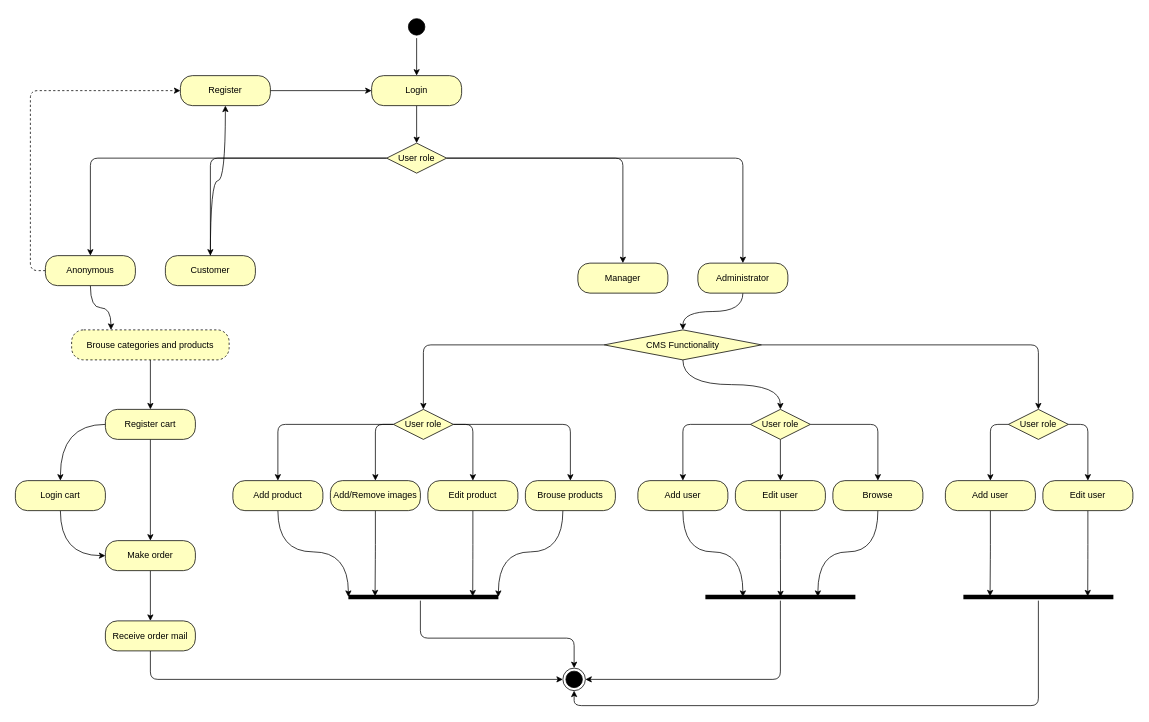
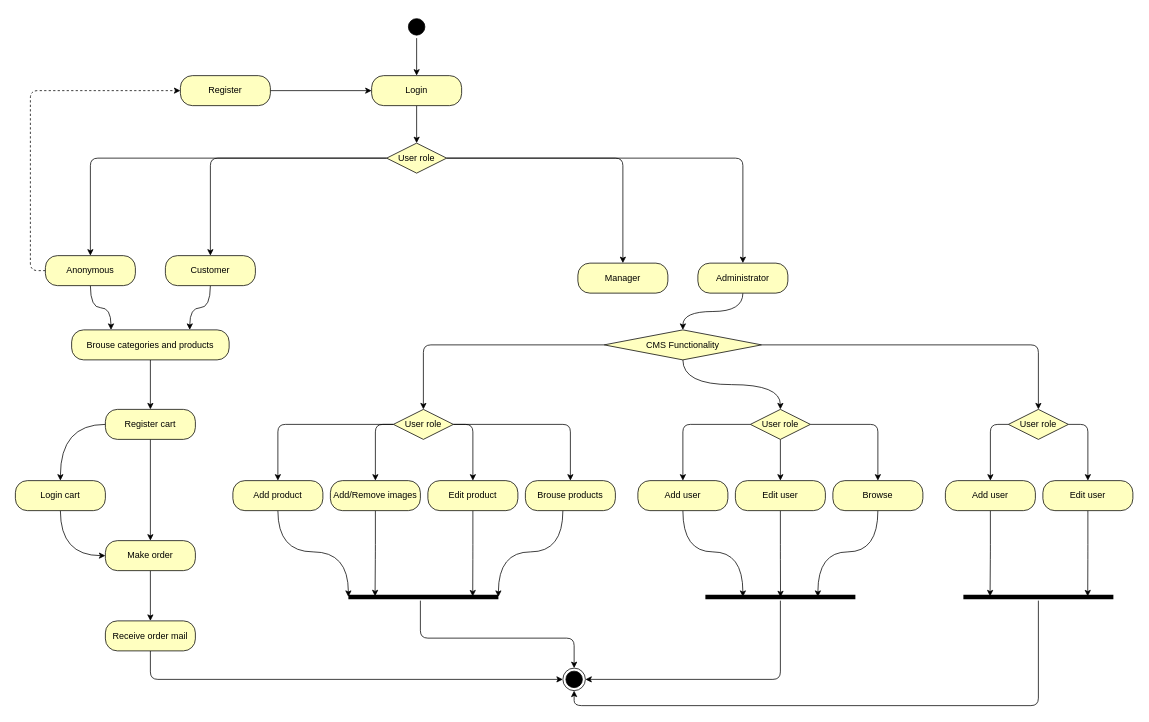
edge "Customer" -> "Register": now "Customer" -> "Brouse categories and products"
node "Brouse categories and products": style dashed -> solid
